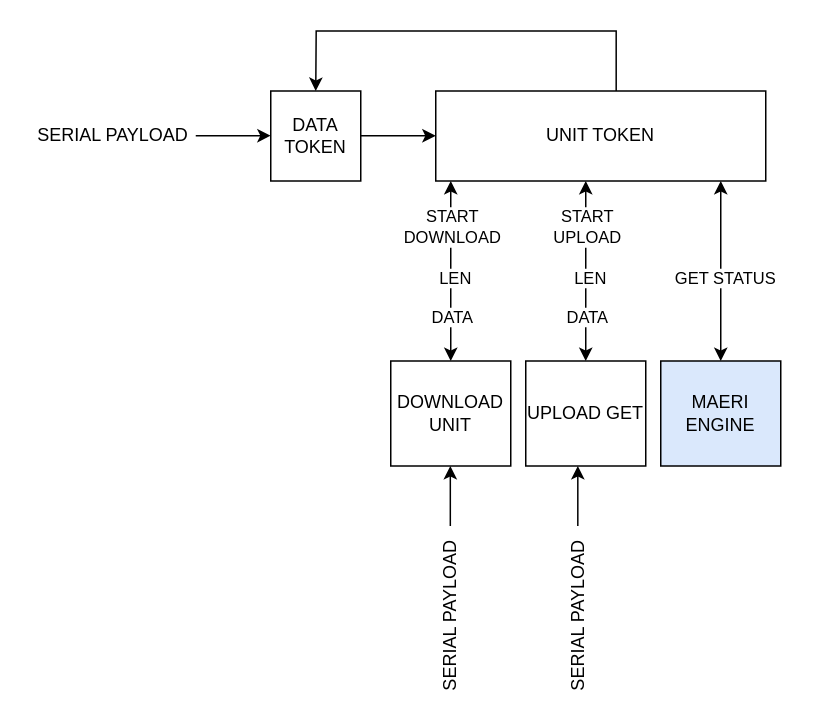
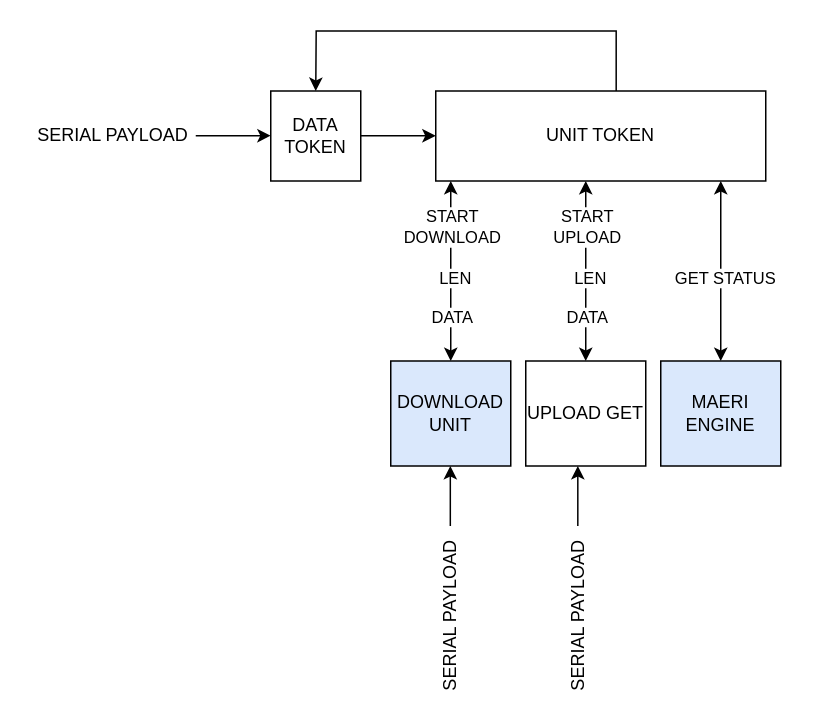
node "DOWNLOAD UNIT": fillcolor #ffffff -> #dae8fc
